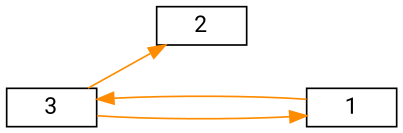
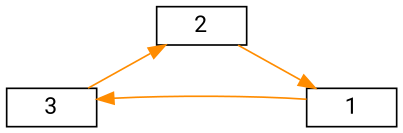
edge "3" -> "1": now "2" -> "1"
